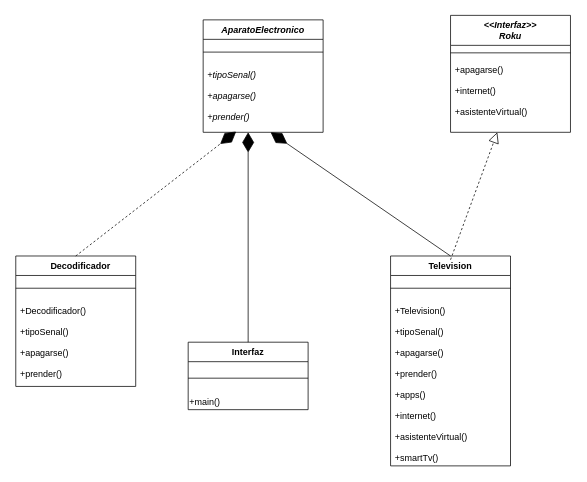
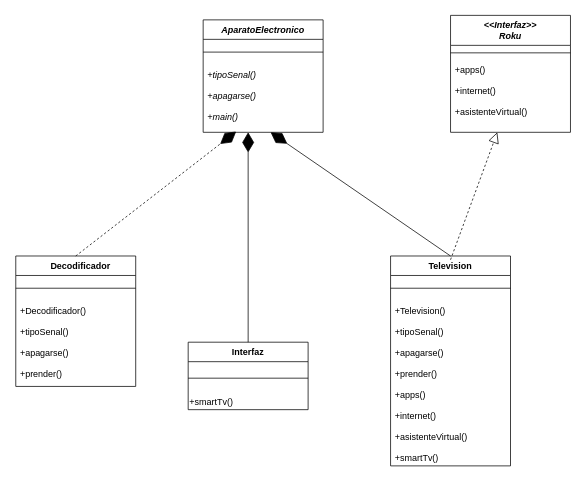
node "+apagarse() +internet() +asistenteVirtual()": label "+apagarse() +internet() +asistenteVirtual()" -> "+apps() +internet() +asistenteVirtual()"
node "+tipoSenal() +apagarse() +prender()": label "+tipoSenal() +apagarse() +prender()" -> "+tipoSenal() +apagarse() +main()"
node "+main()": label "+main()" -> "+smartTv()"
